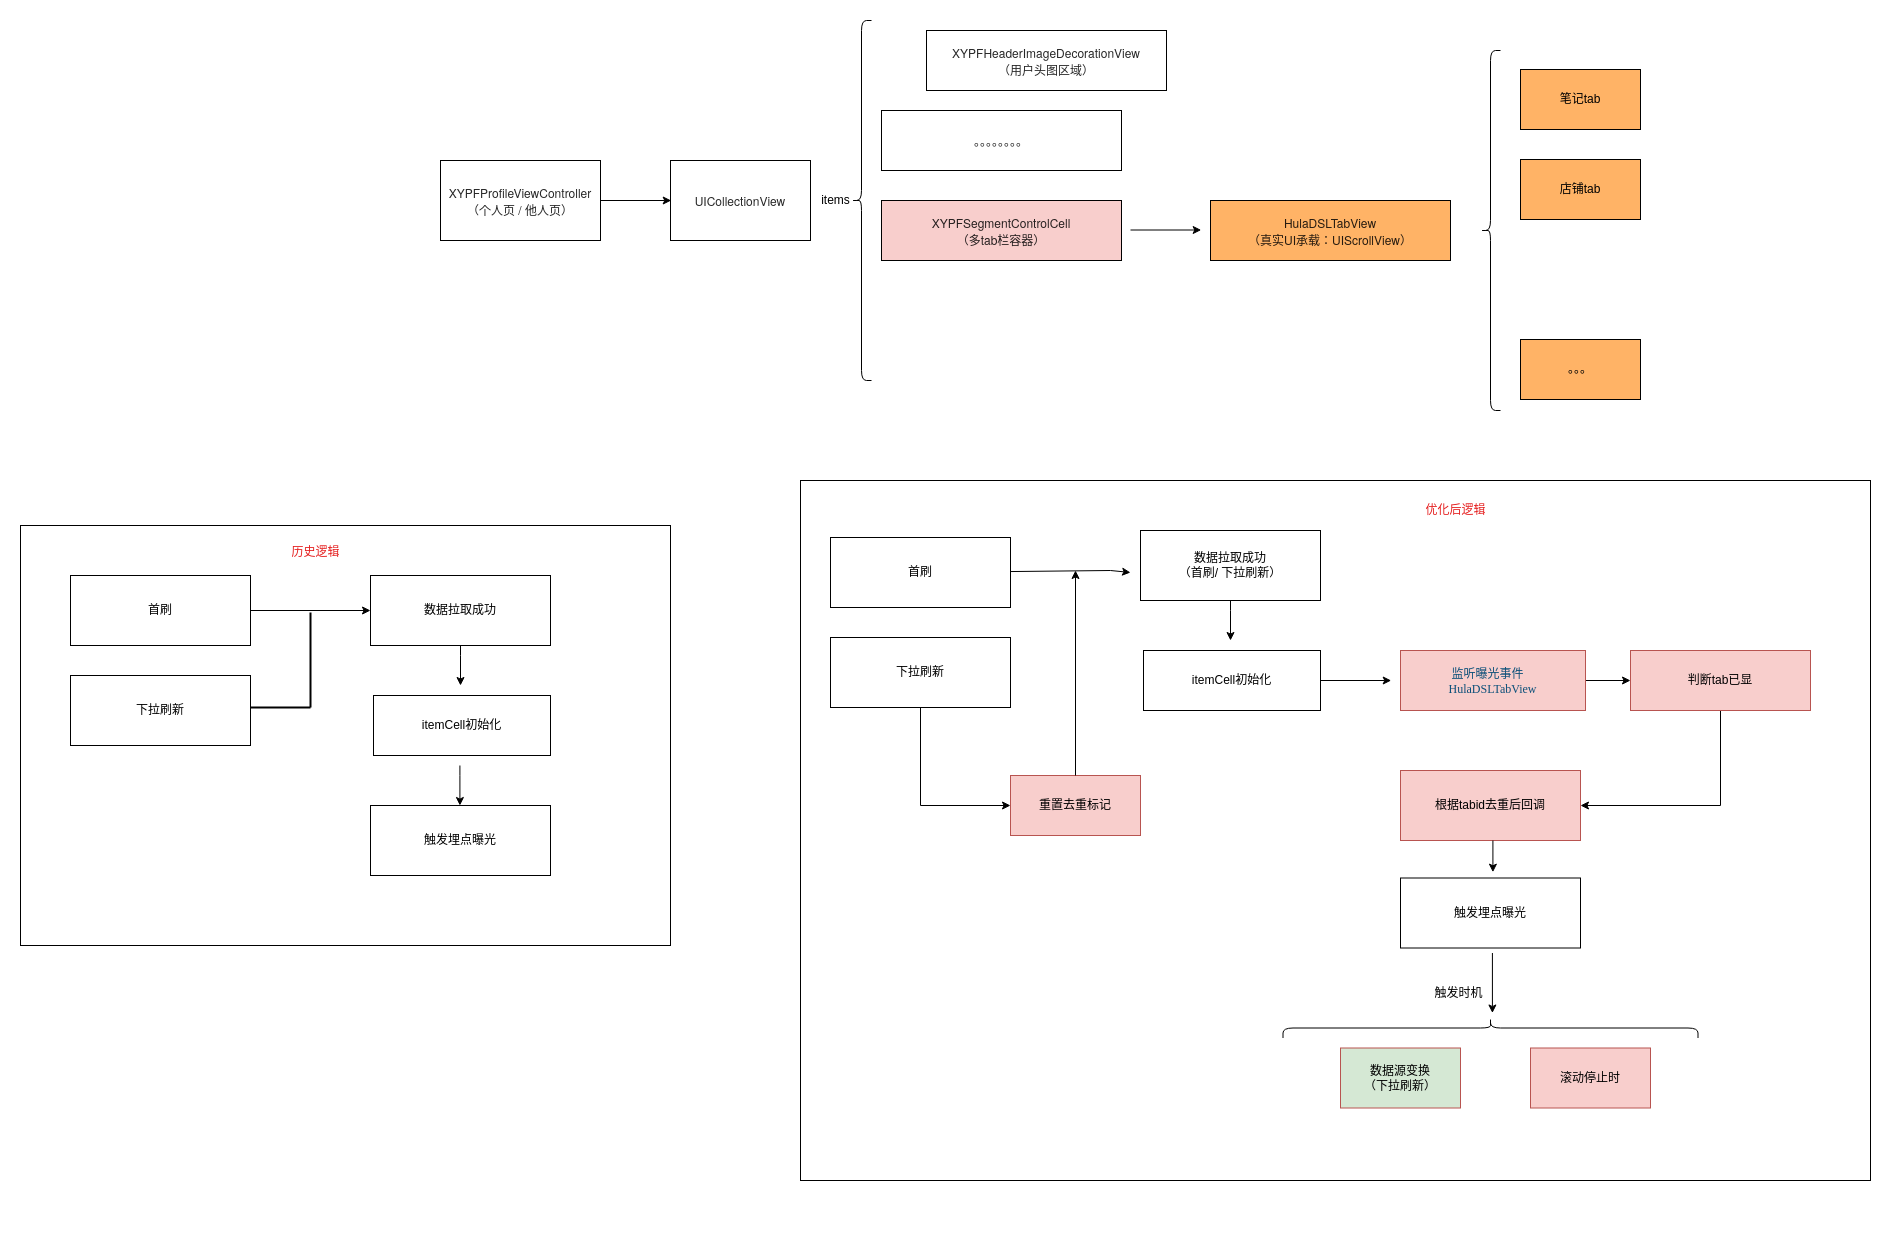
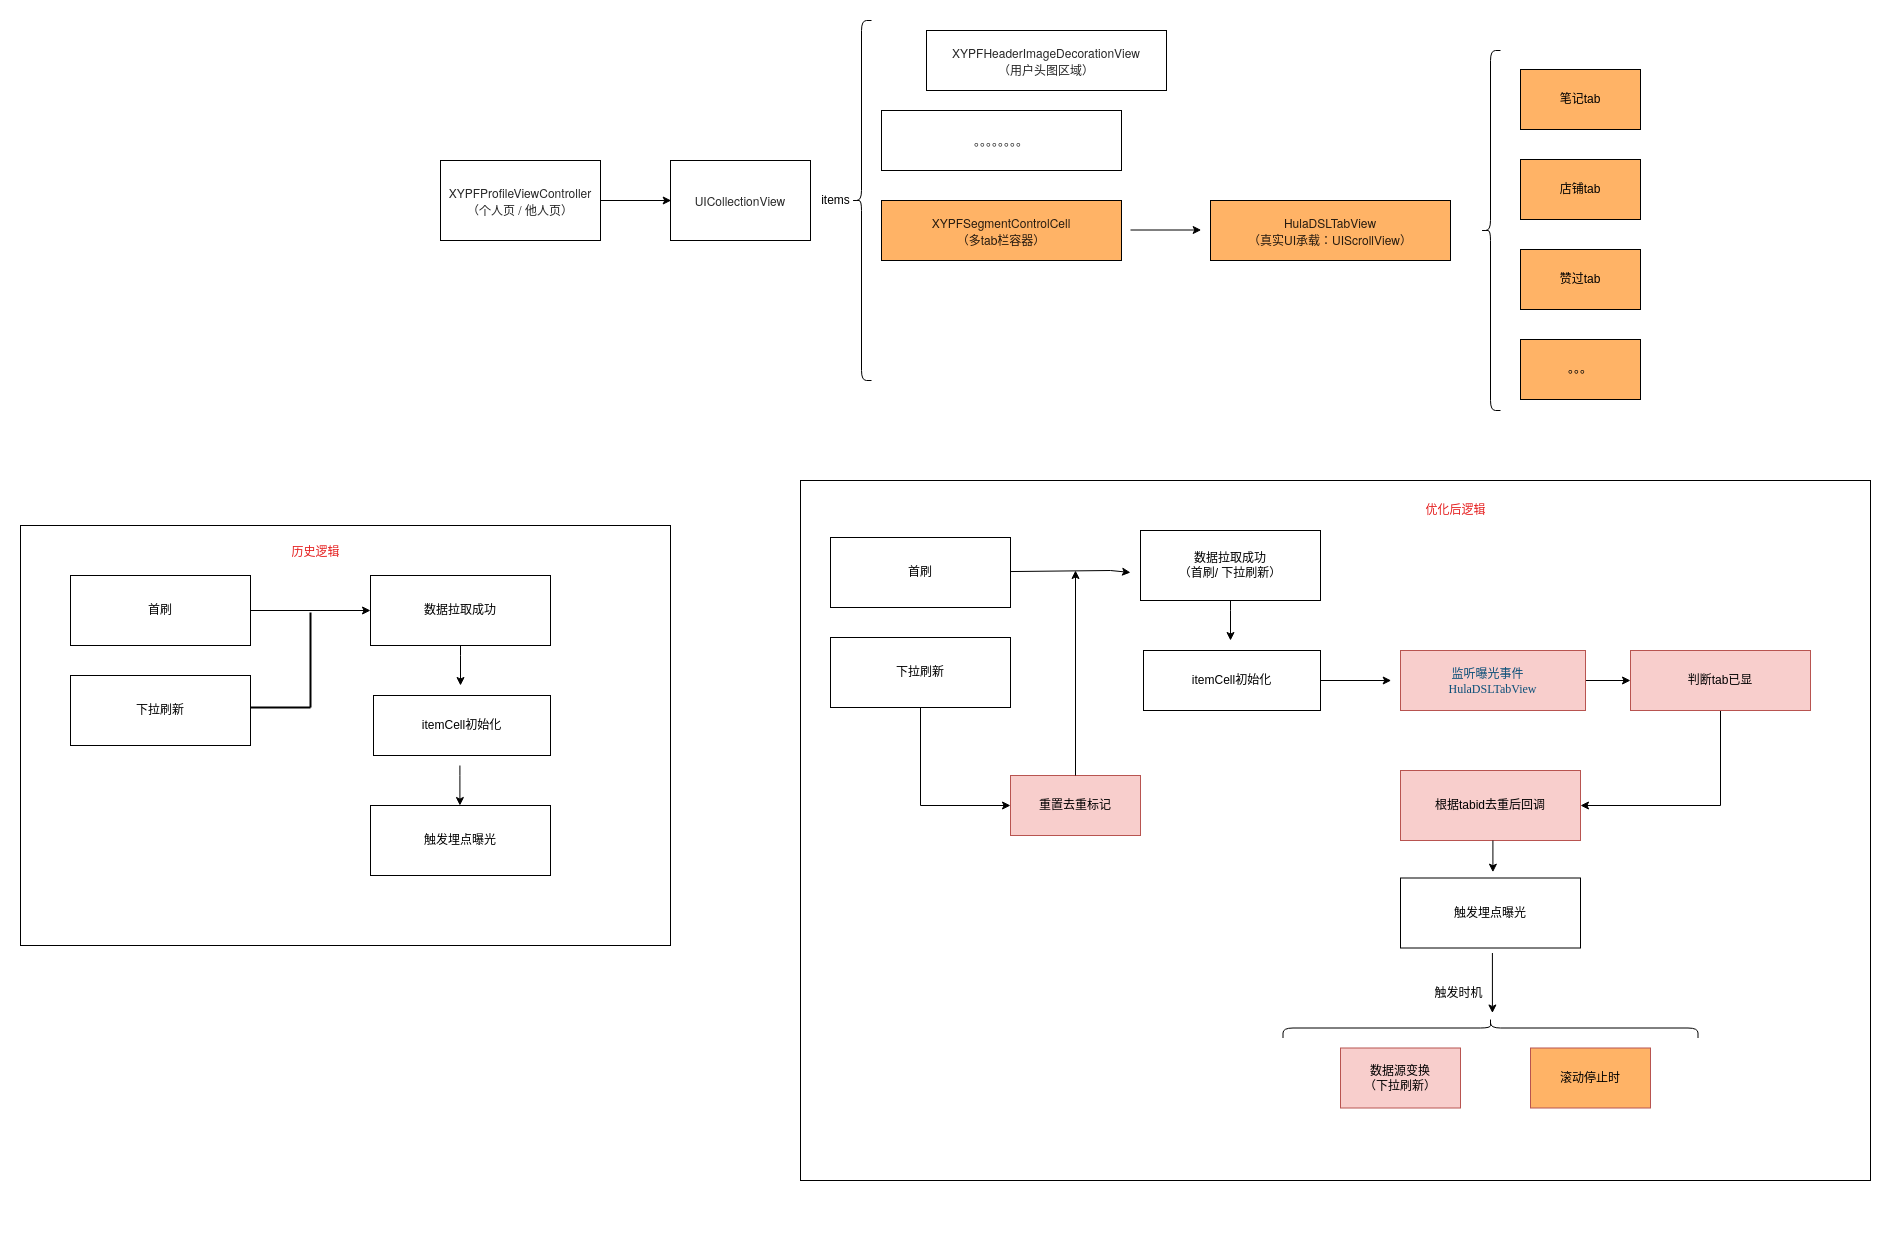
node "XYPFSegmentControlCell （多tab栏容器）": fillcolor #f8cecc -> #ffb366
node "赞过tab": added
node "数据源变换 （下拉刷新）": fillcolor #d5e8d4 -> #f8cecc
node "滚动停止时": fillcolor #f8cecc -> #ffb366
